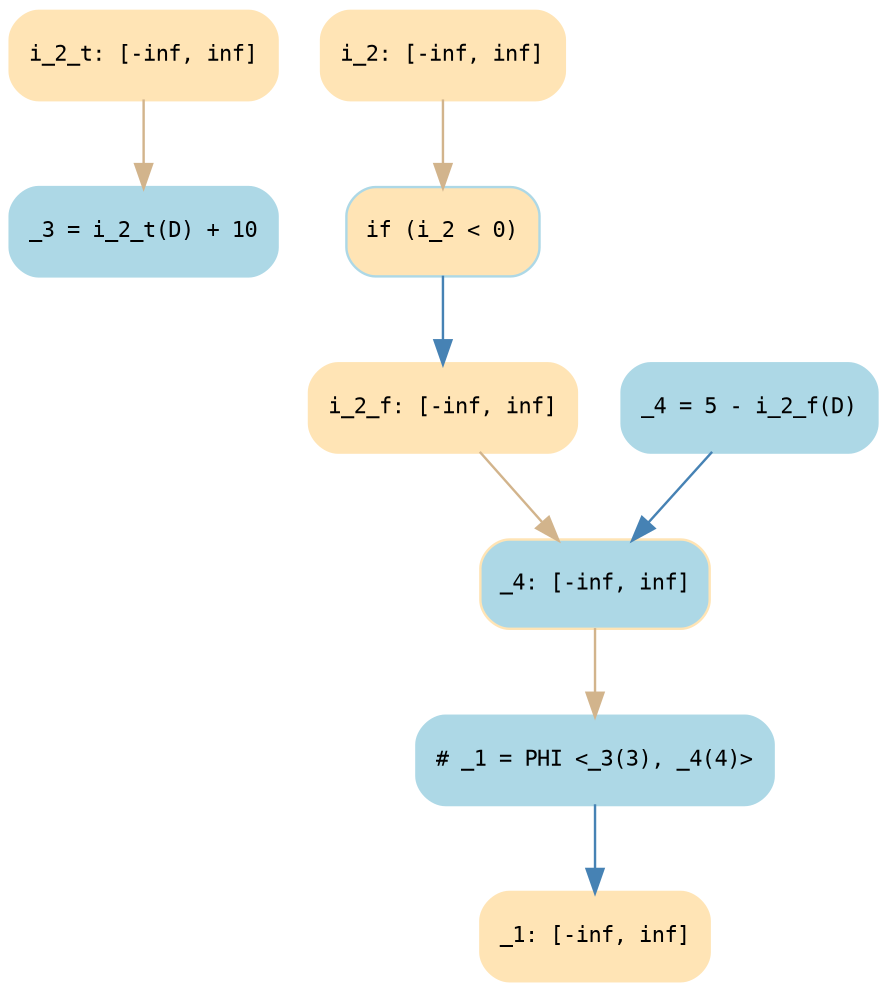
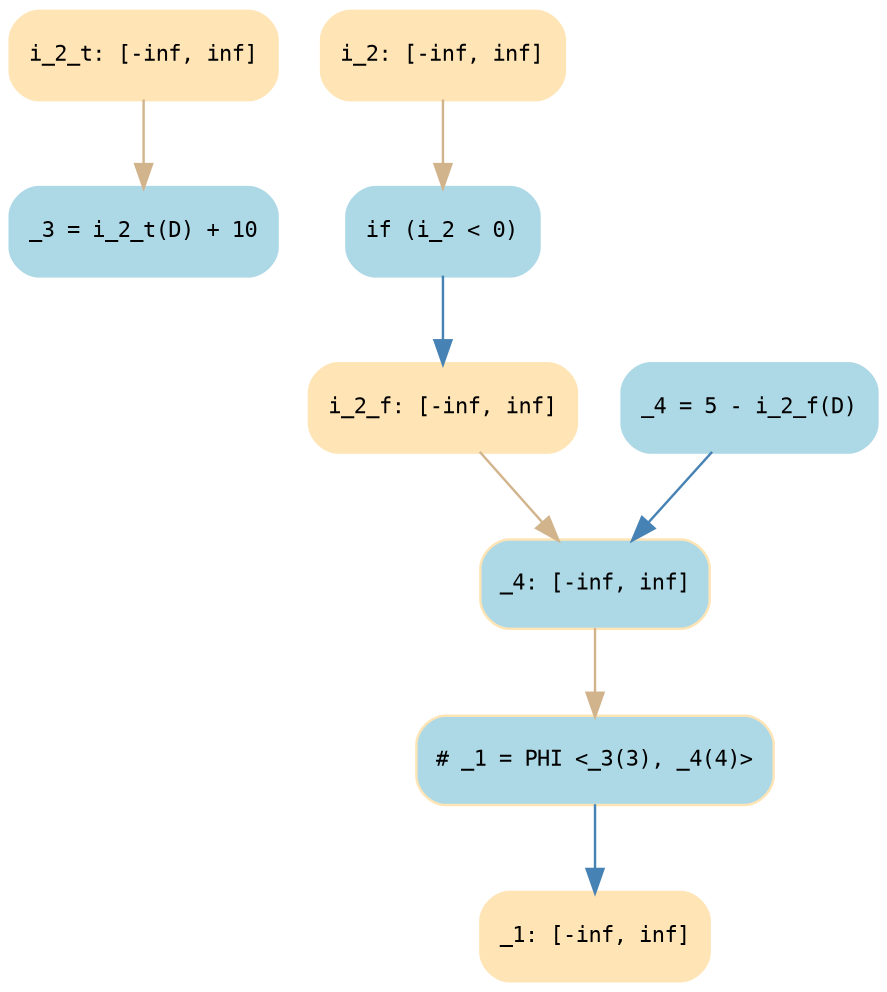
node "if (i_2 < 0)": fillcolor moccasin -> lightblue
node "# _1 = PHI <_3(3), _4(4)>": color lightblue -> moccasin
